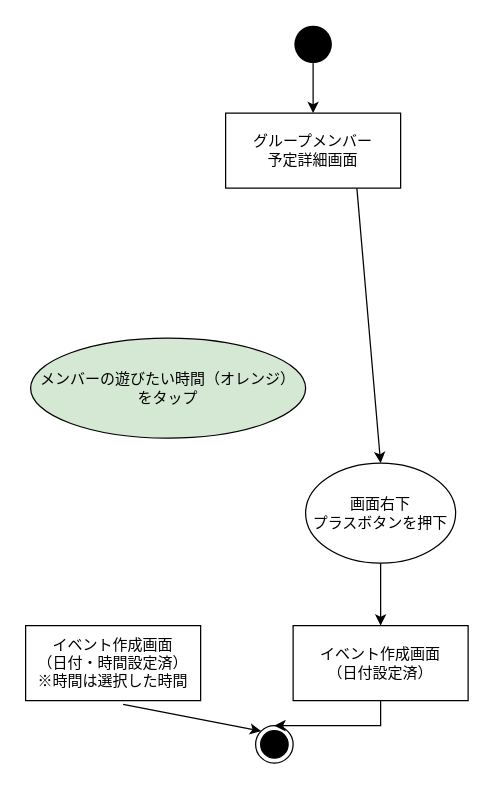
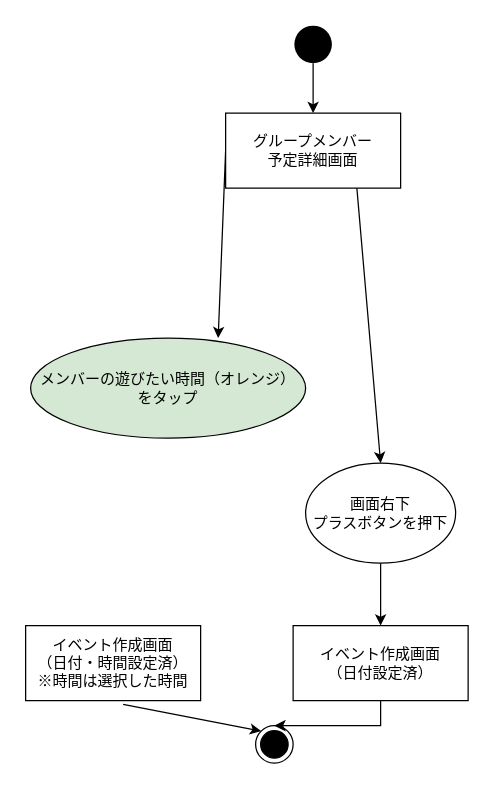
edge "グループメンバー 予定詳細画面" -> "メンバーの遊びたい時間（オレンジ） をタップ": added
